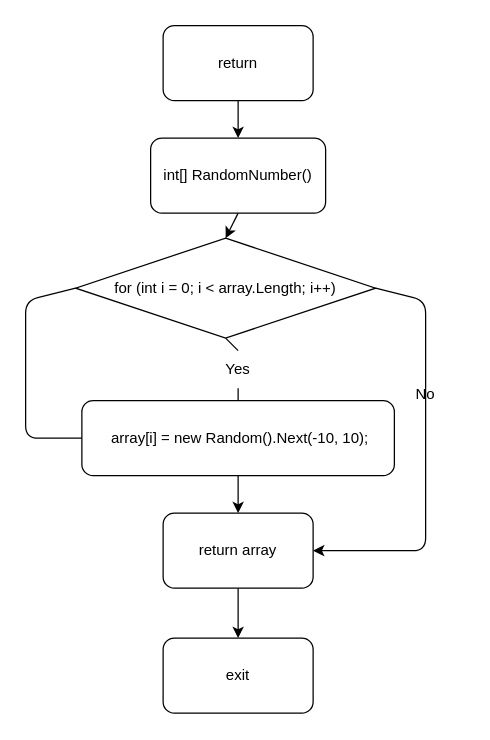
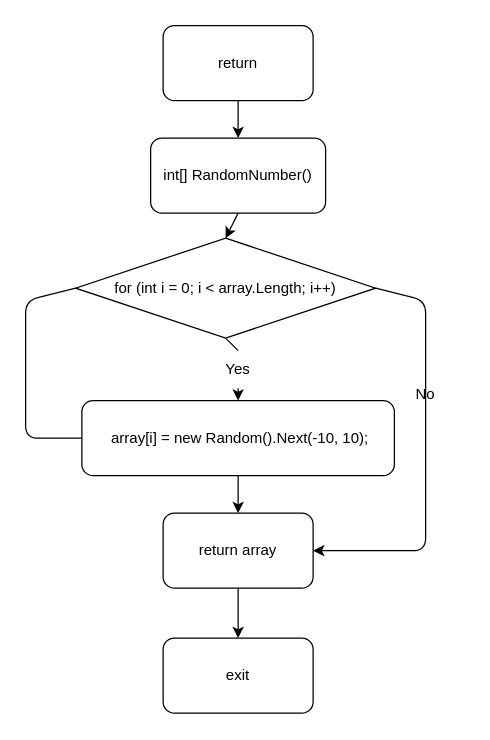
edge "Yes" -- "array[i] = new Random().Next(-10, 10);": arrowhead none -> classic
